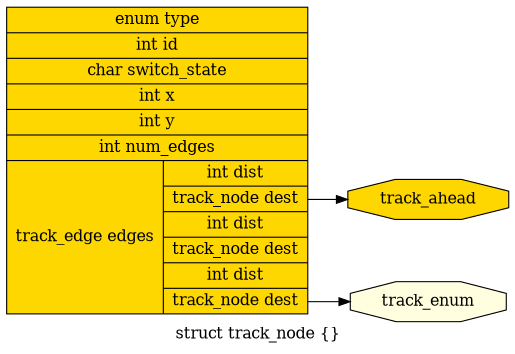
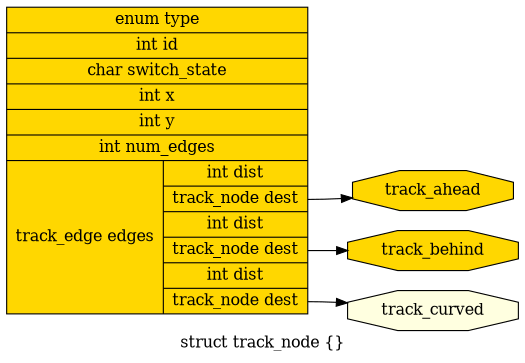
node "track_behind": added
node "track_enum": label "track_enum" -> "track_curved"
